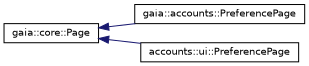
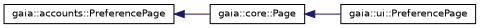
edge "gaia::accounts::PreferencePage" -> "gaia::core::Page": reversed
node "accounts::ui::PreferencePage": label "accounts::ui::PreferencePage" -> "gaia::ui::PreferencePage"
